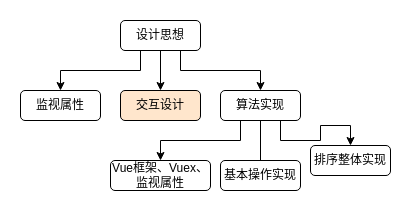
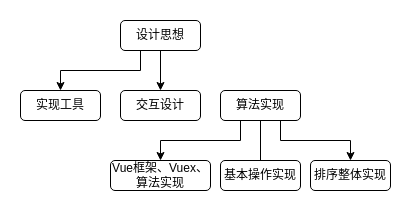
edge "设计思想" -> "算法实现": removed
node "监视属性": label "监视属性" -> "实现工具"
node "交互设计": fillcolor #ffe6cc -> #ffffff
node "排序整体实现": moved (351, 161) -> (351, 176)
node "Vue框架、Vuex、监视属性": label "Vue框架、Vuex、监视属性" -> "Vue框架、Vuex、算法实现"
